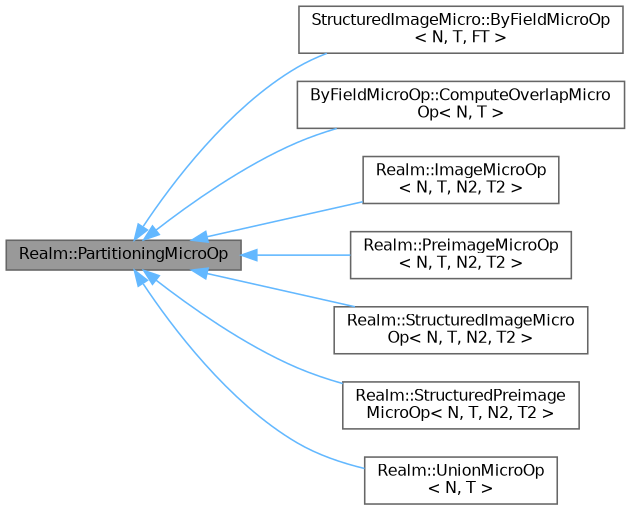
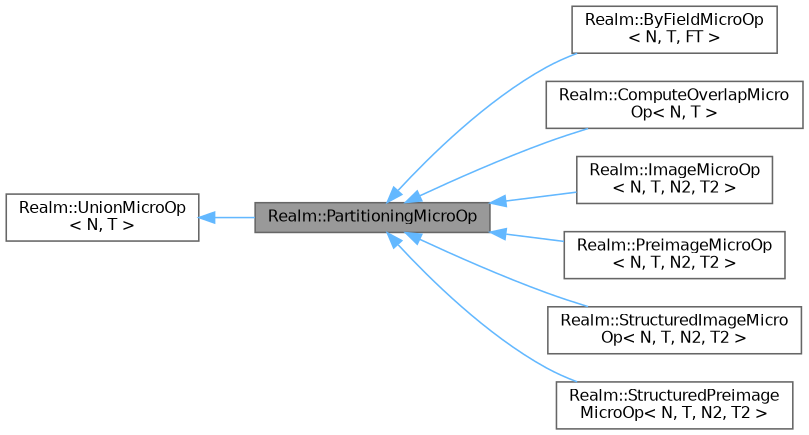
node "StructuredImageMicro::ByFieldMicroOp < N, T, FT >": label "StructuredImageMicro::ByFieldMicroOp < N, T, FT >" -> "Realm::ByFieldMicroOp < N, T, FT >"
node "ByFieldMicroOp::ComputeOverlapMicro Op< N, T >": label "ByFieldMicroOp::ComputeOverlapMicro Op< N, T >" -> "Realm::ComputeOverlapMicro Op< N, T >"
edge "Realm::UnionMicroOp < N, T >" -> "Realm::PartitioningMicroOp": reversed
